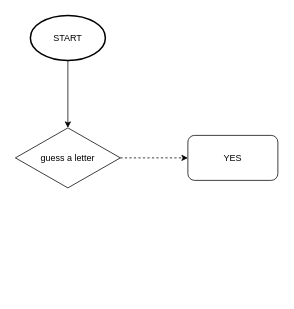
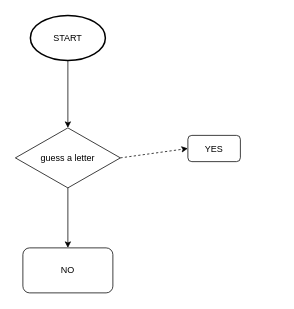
node "YES": size 90x45 -> 53x26
edge "guess a letter" -> "NO": added
node "NO": added
